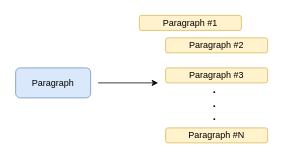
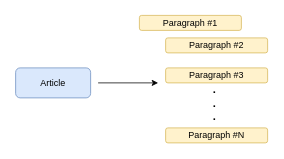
node "Paragraph": label "Paragraph" -> "Article"
